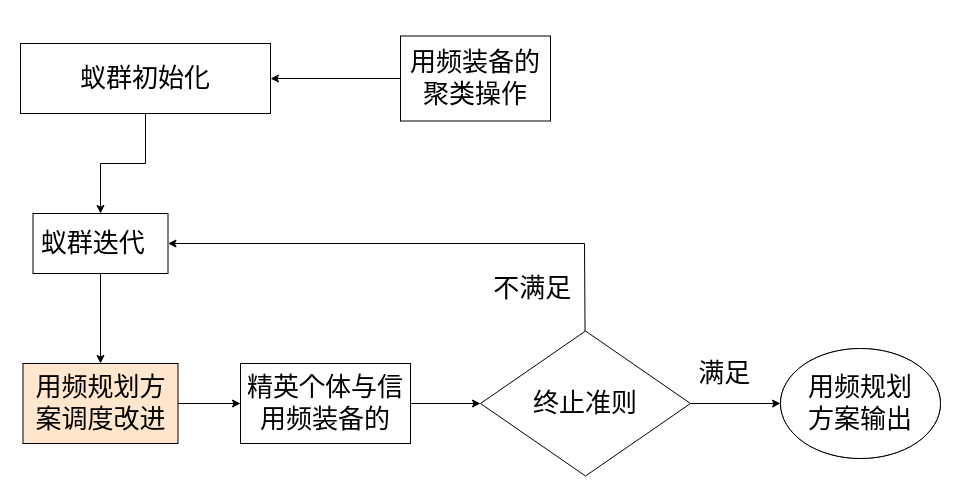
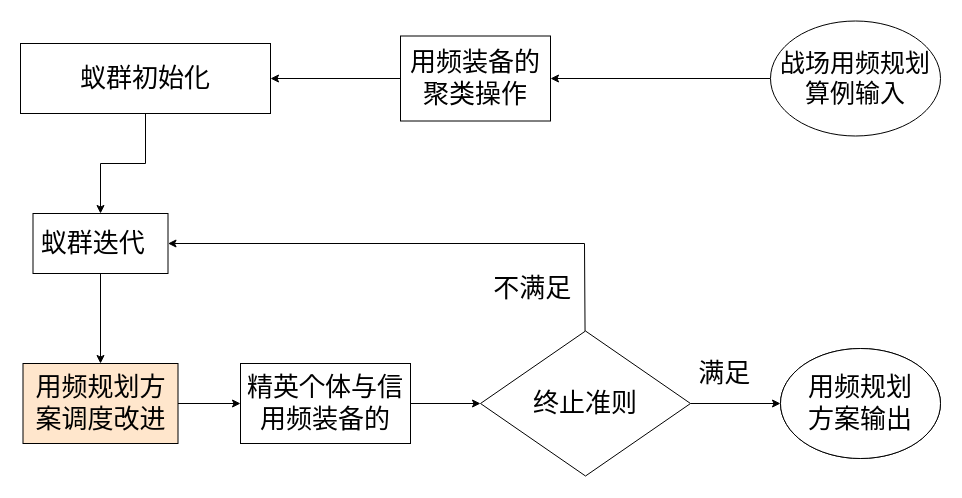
edge "战场用频规划 算例输入" -> "用频装备的 聚类操作": added
node "战场用频规划 算例输入": added
